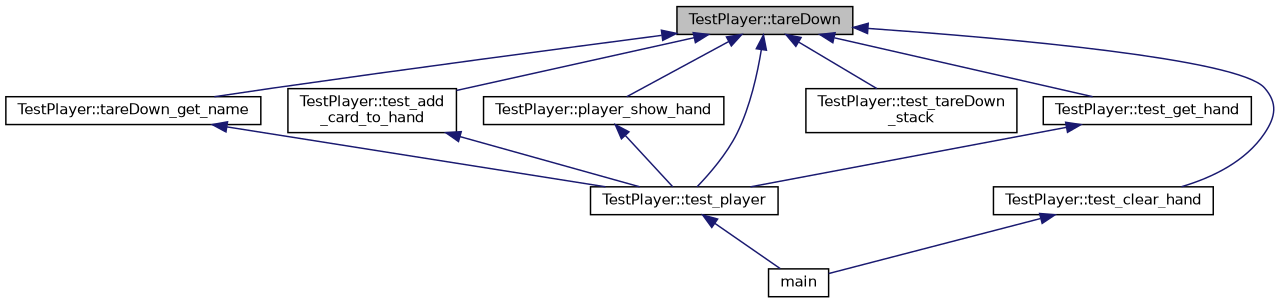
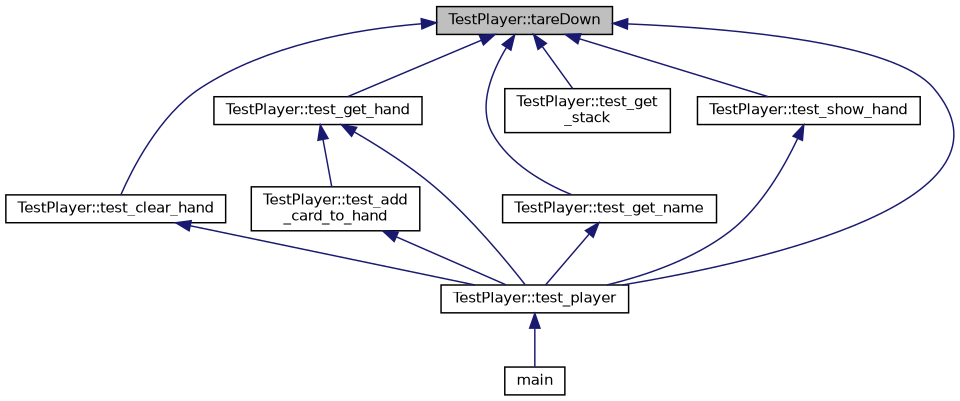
edge "TestPlayer::test_add _card_to_hand" -> "TestPlayer::tareDown": now "TestPlayer::test_add _card_to_hand" -> "TestPlayer::test_get_hand"
node "TestPlayer::tareDown_get_name": label "TestPlayer::tareDown_get_name" -> "TestPlayer::test_get_name"
node "TestPlayer::player_show_hand": label "TestPlayer::player_show_hand" -> "TestPlayer::test_show_hand"
node "TestPlayer::test_tareDown _stack": label "TestPlayer::test_tareDown _stack" -> "TestPlayer::test_get _stack"
edge "main" -> "TestPlayer::test_clear_hand": now "TestPlayer::test_player" -> "TestPlayer::test_clear_hand"
